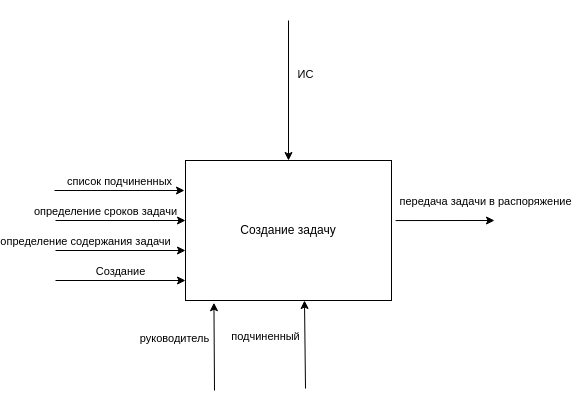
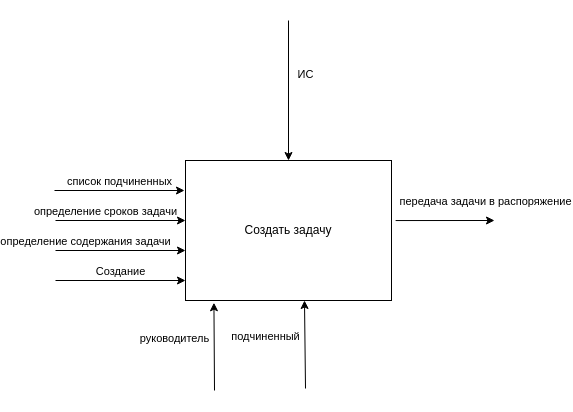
node "Создание задачу": label "Создание задачу" -> "Создать задачу"
